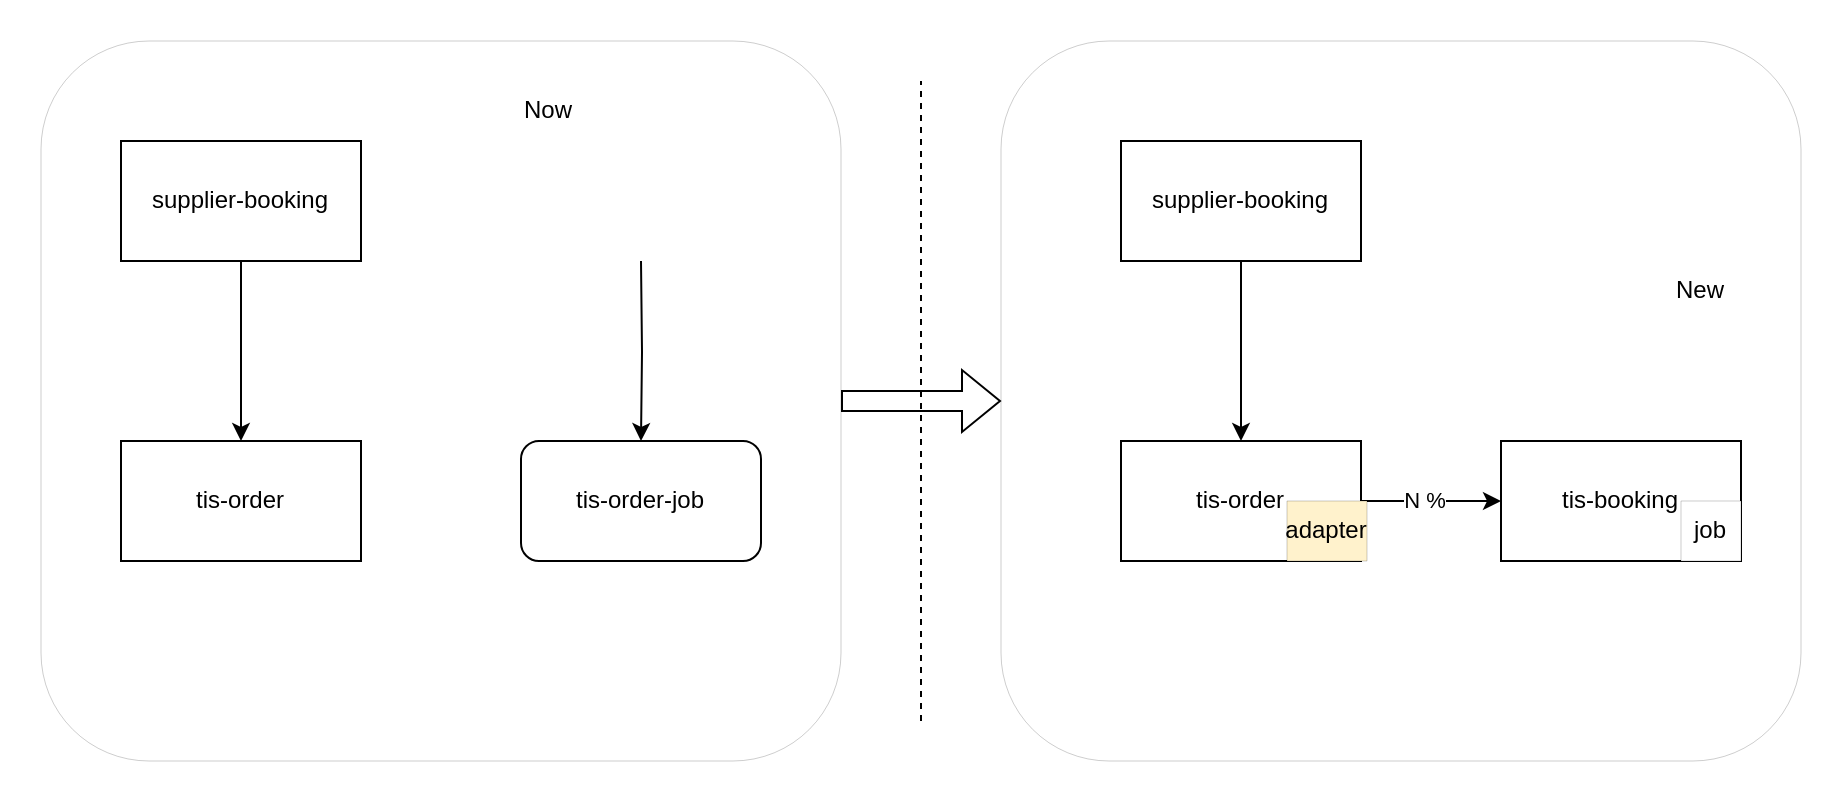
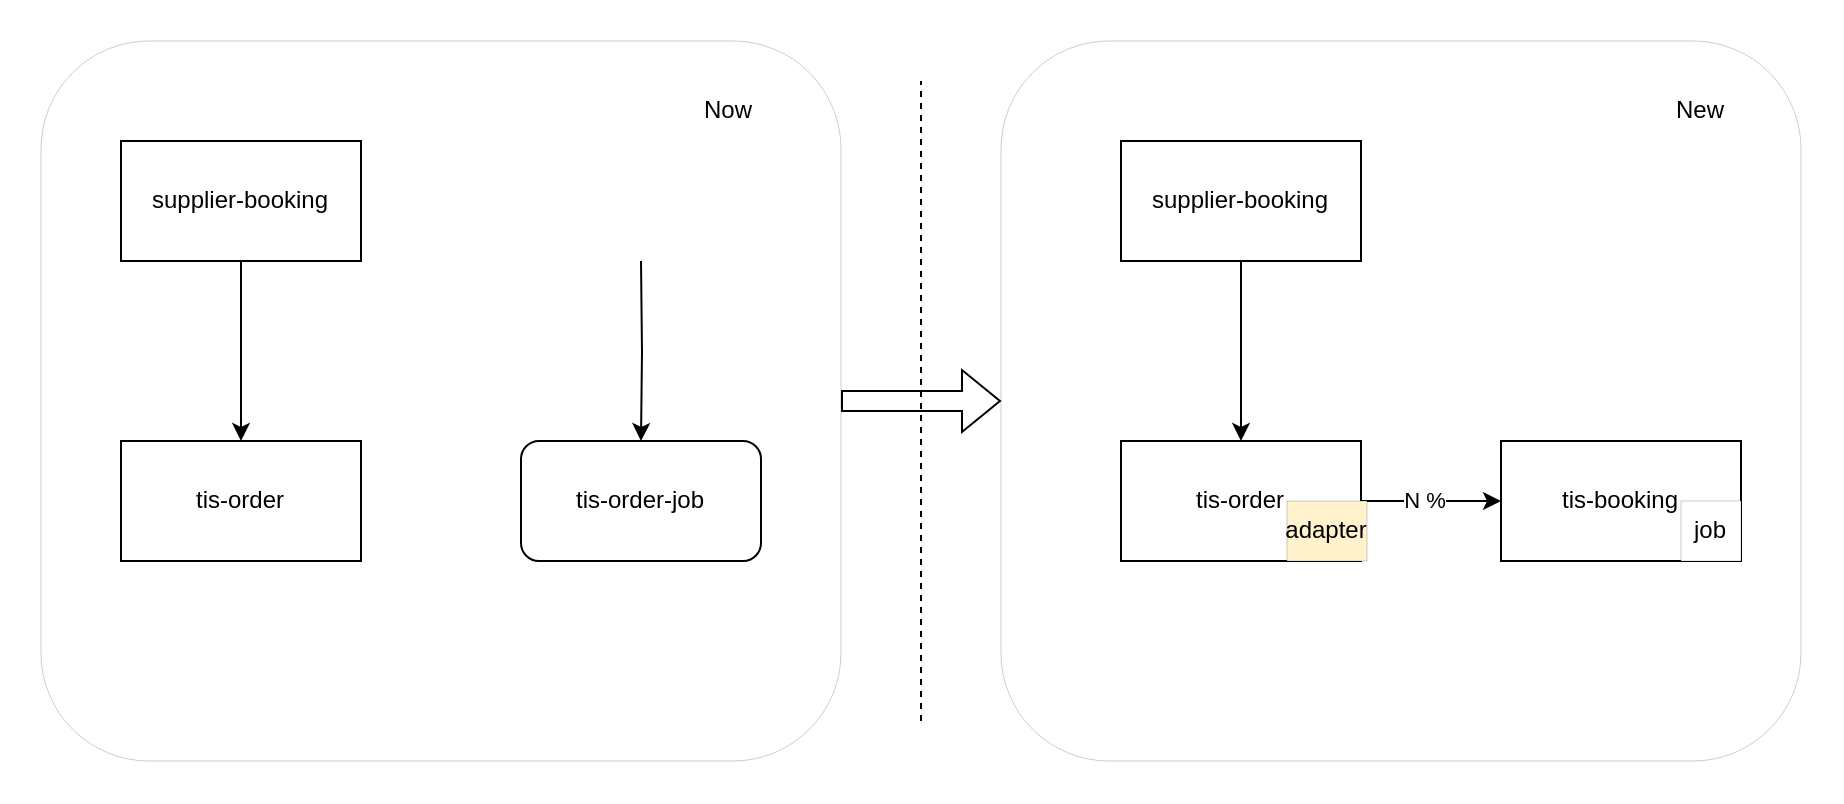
node "Now": moved (549, 111) -> (729, 111)
node "New": moved (1701, 291) -> (1701, 111)
